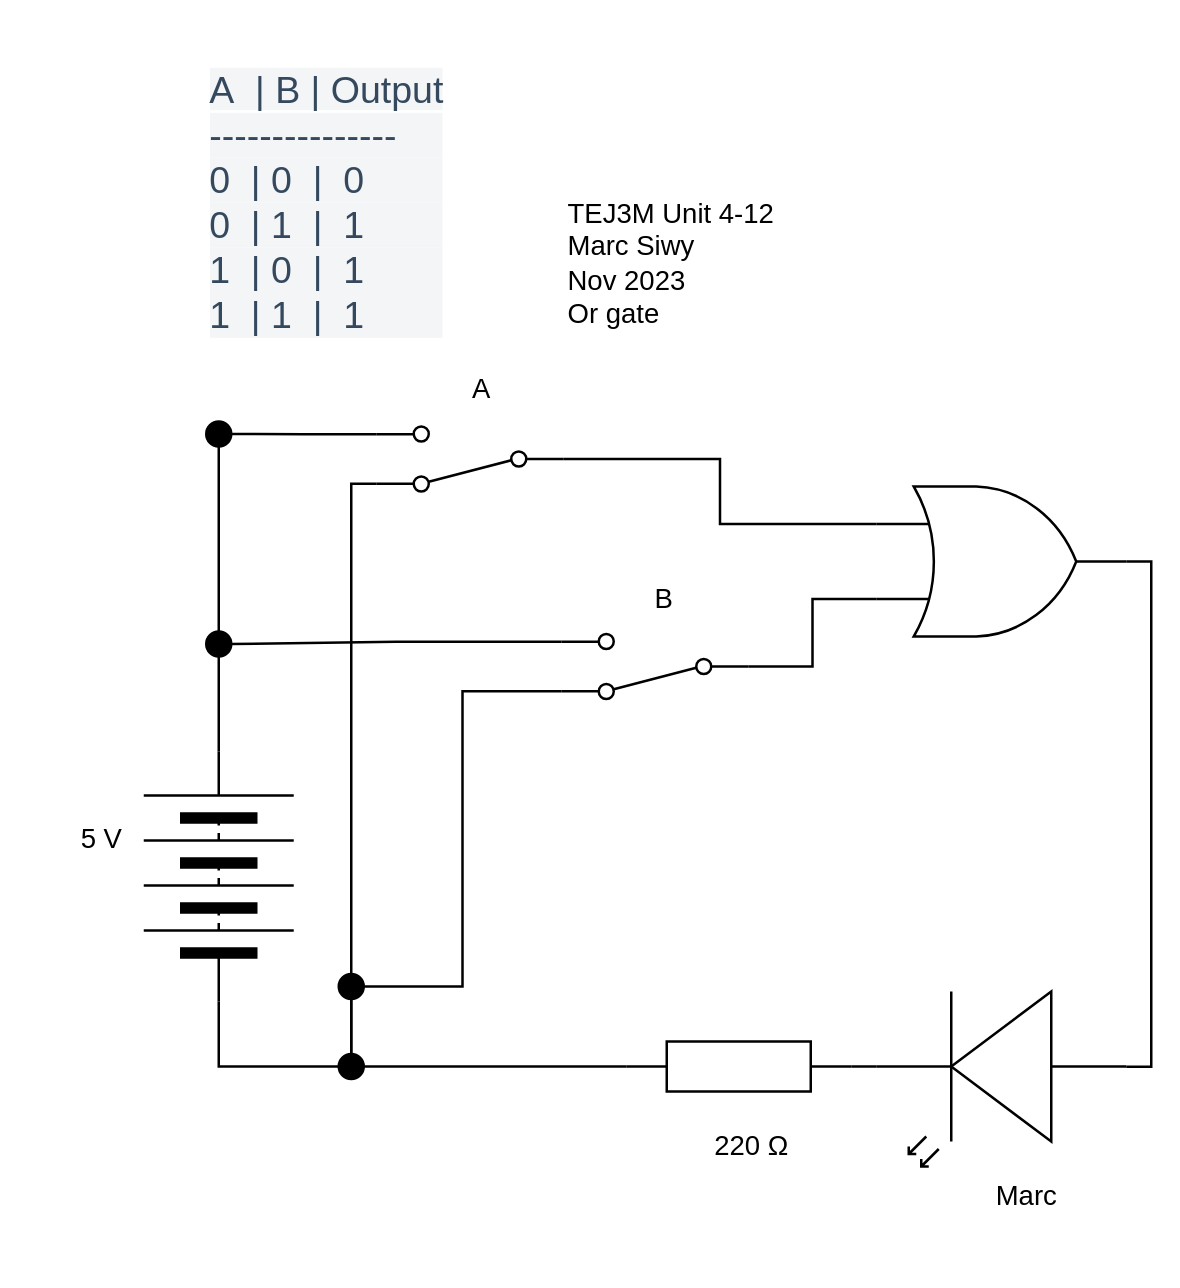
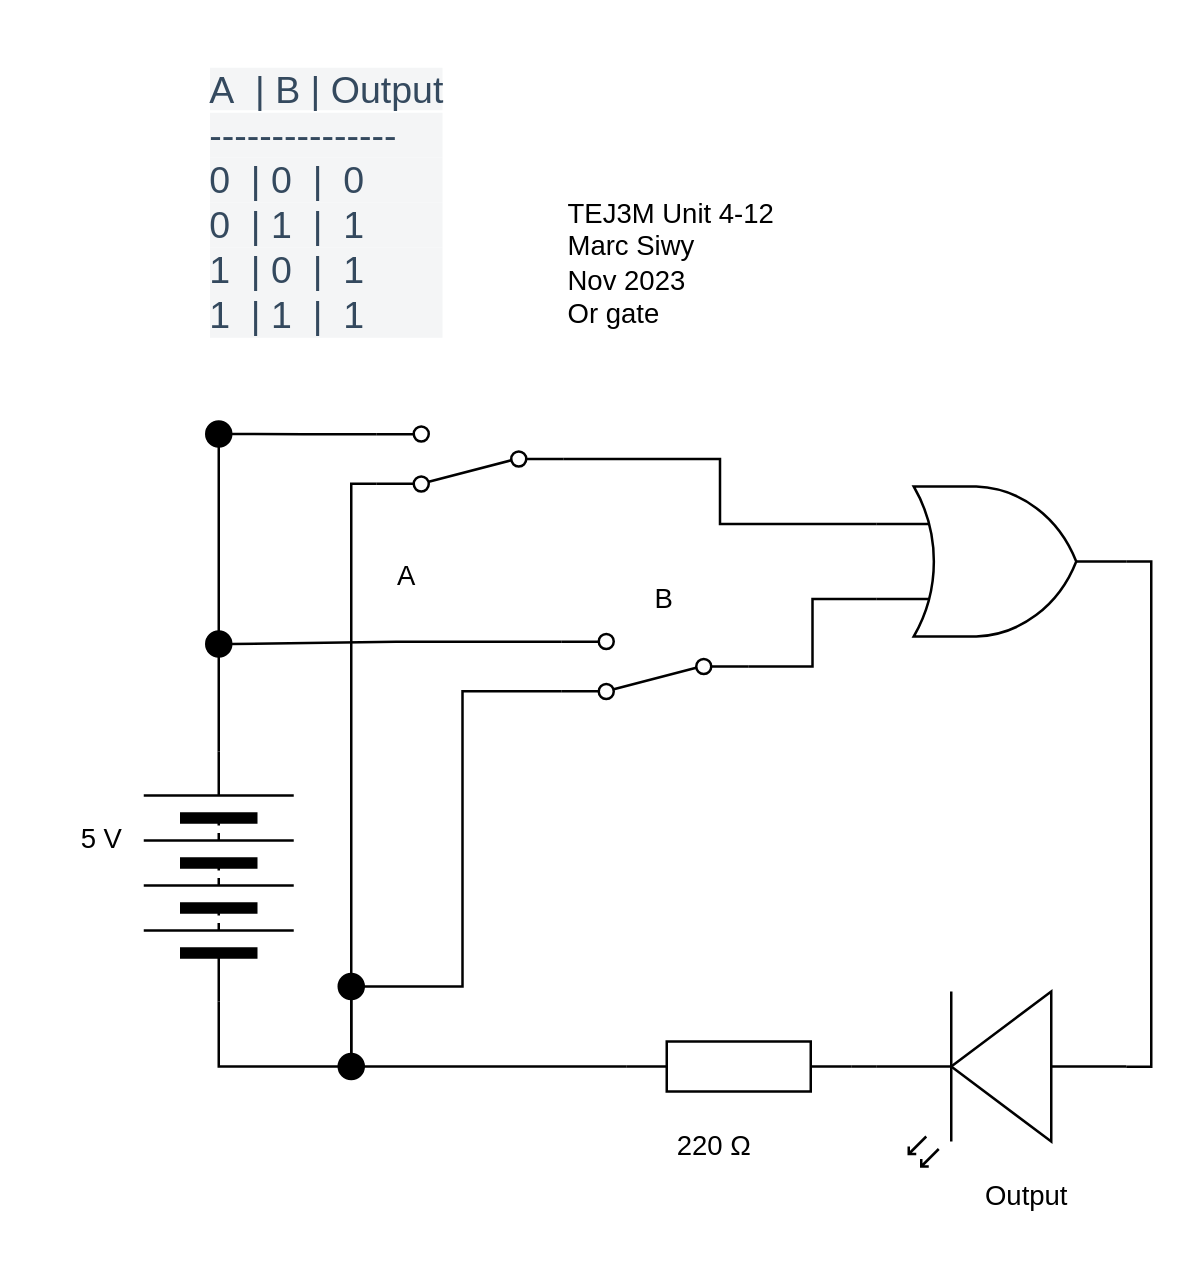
node "A": moved (481, 389) -> (406, 576)
node "220 Ω": moved (751, 1146) -> (714, 1146)
node "Marc": label "Marc" -> "Output"
